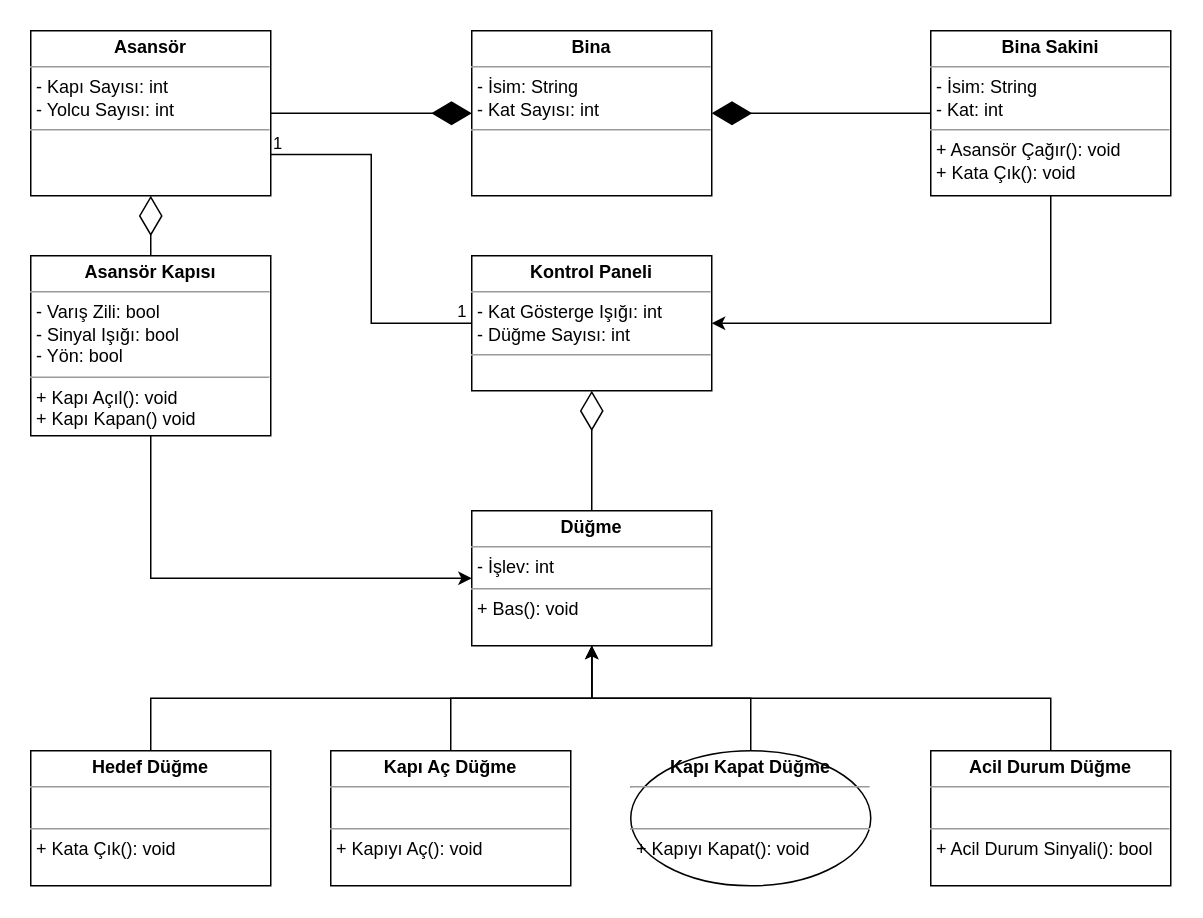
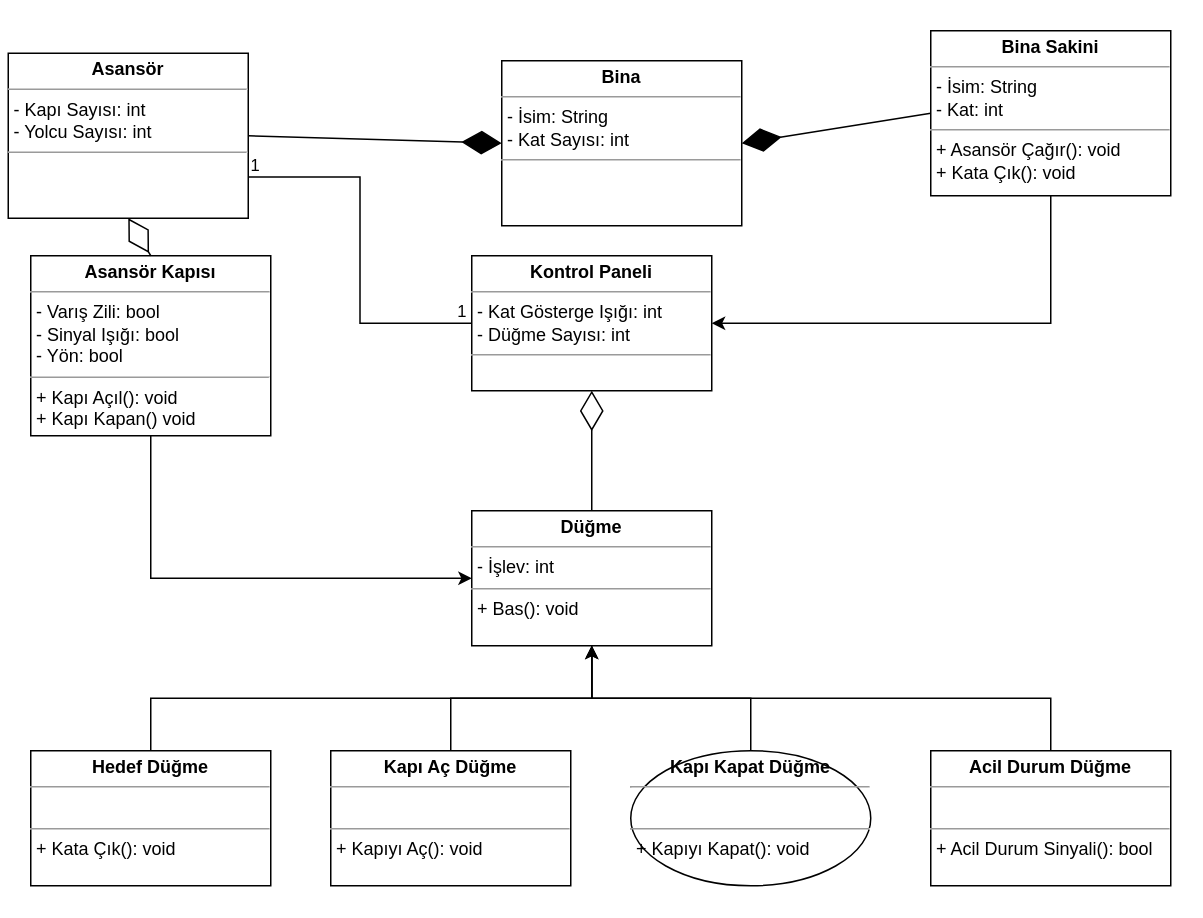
node "Asansör - Kapı Sayısı: int - Yolcu Sayısı: int": moved (151, 113) -> (128, 136)
node "Bina - İsim: String - Kat Sayısı: int": moved (592, 113) -> (622, 143)
